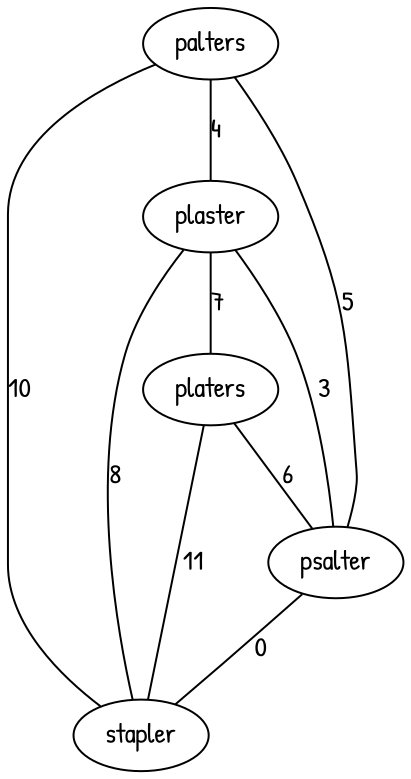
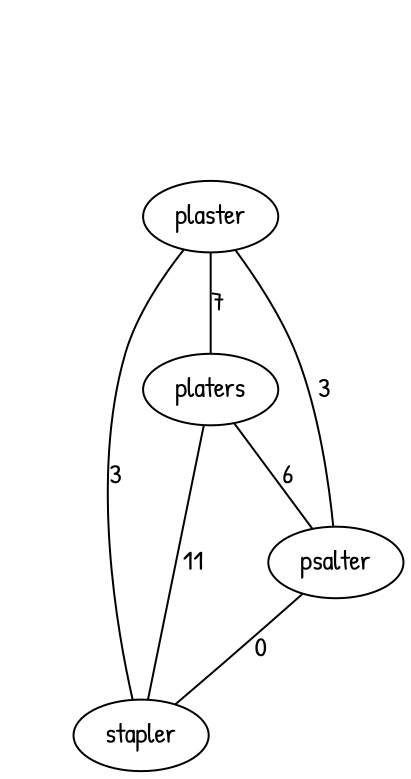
node "palters": removed
edge "plaster" -- "stapler": label "8" -> "3"
